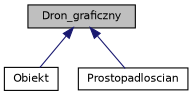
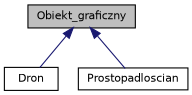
node "Dron_graficzny": label "Dron_graficzny" -> "Obiekt_graficzny"
node "Obiekt": label "Obiekt" -> "Dron"
